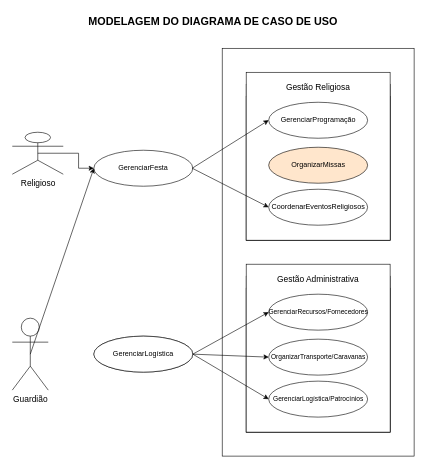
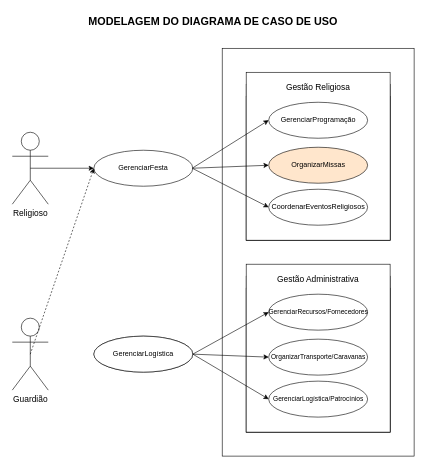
node "Religioso": size 51x42 -> 36x72
edge "GerenciarFesta" -> "OrganizarMissas": added
edge "Guardião" -> "GerenciarFesta": style solid -> dashed
